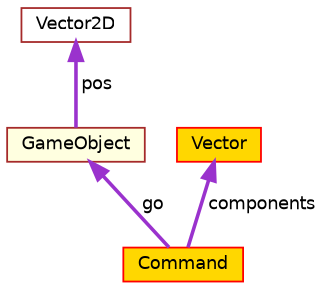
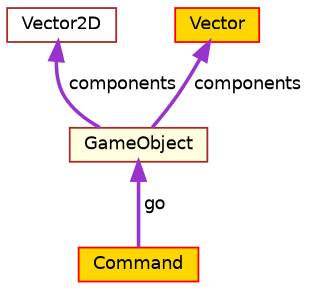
edge "GameObject" -> "Vector2D": label " pos" -> " components"
edge "Command" -> "Vector": now "GameObject" -> "Vector"
